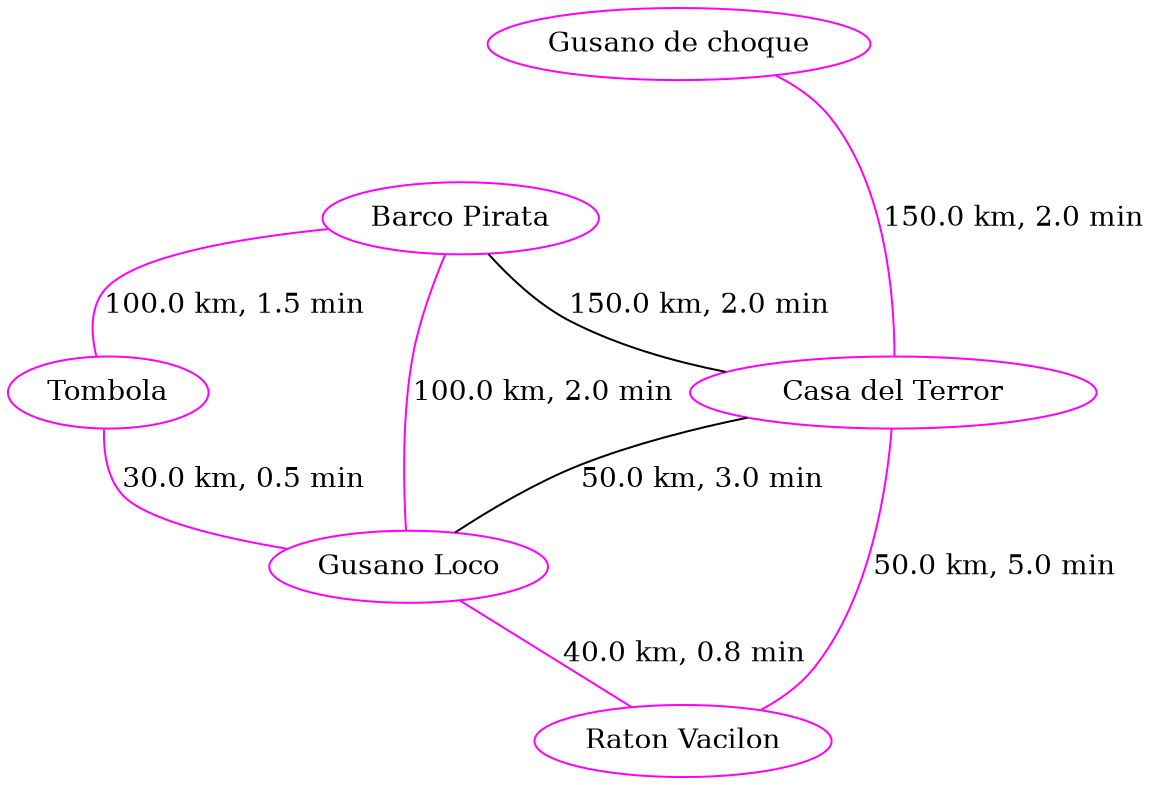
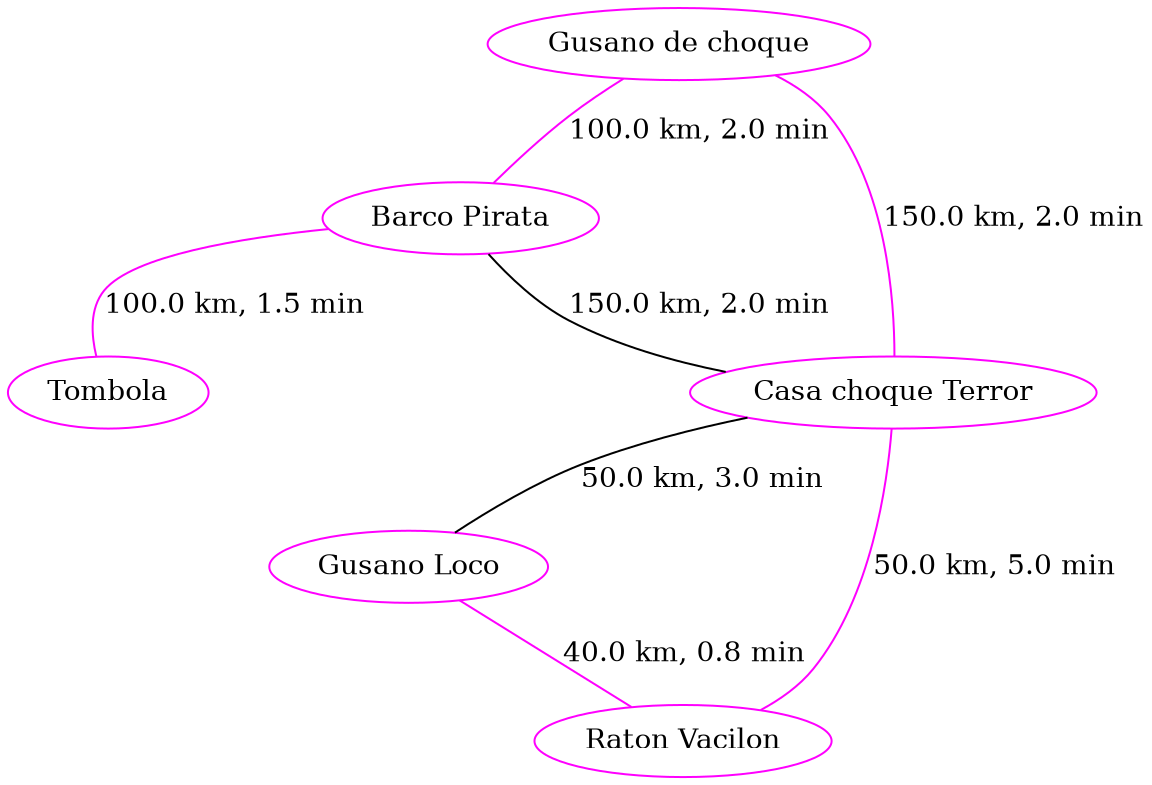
edge "Barco Pirata" -- "Gusano Loco": now "Barco Pirata" -- "Gusano de choque"
node "Casa del Terror": label "Casa del Terror" -> "Casa choque Terror"
edge "Tombola" -- "Gusano Loco": removed, label "30.0 km, 0.5 min"
